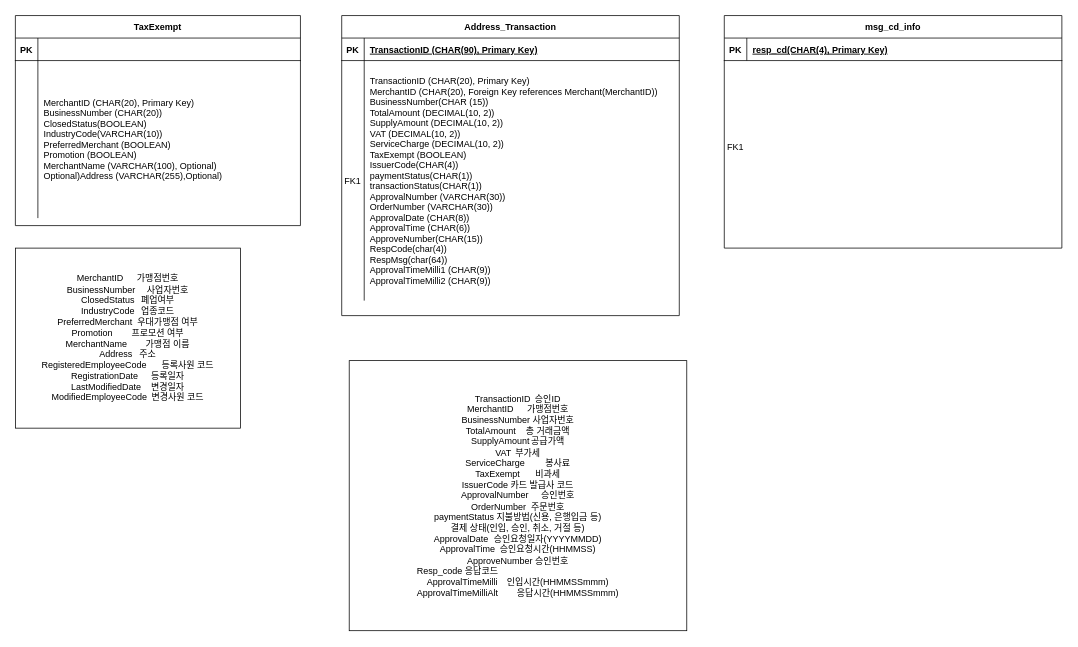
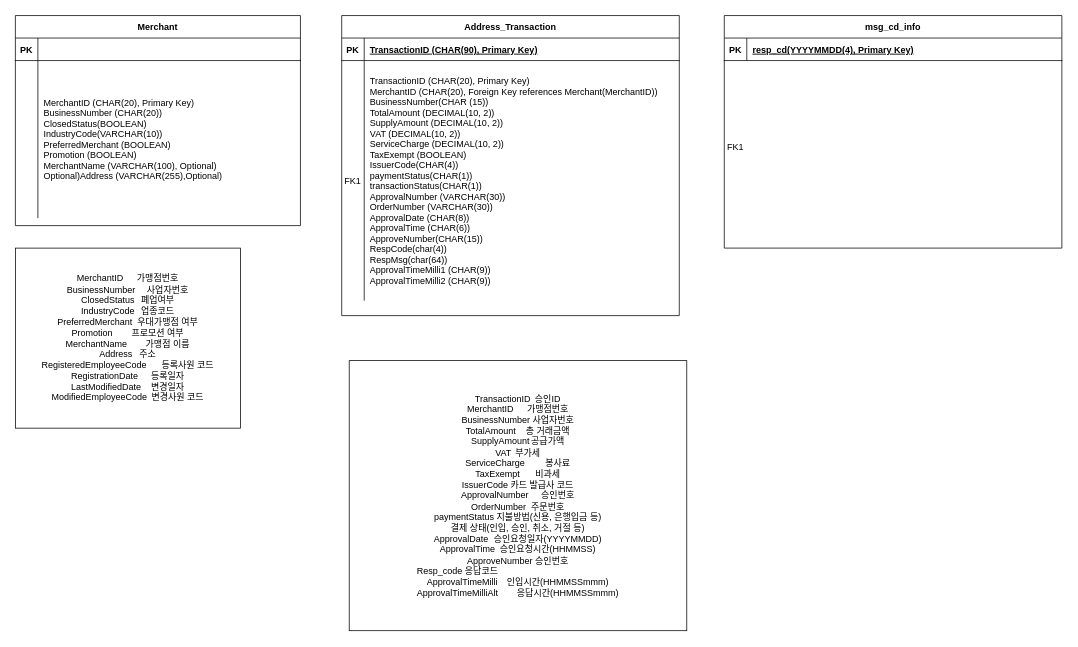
node "TaxExempt": label "TaxExempt" -> "Merchant"
node "resp_cd(CHAR(4), Primary Key)": label "resp_cd(CHAR(4), Primary Key)" -> "resp_cd(YYYYMMDD(4), Primary Key)"
